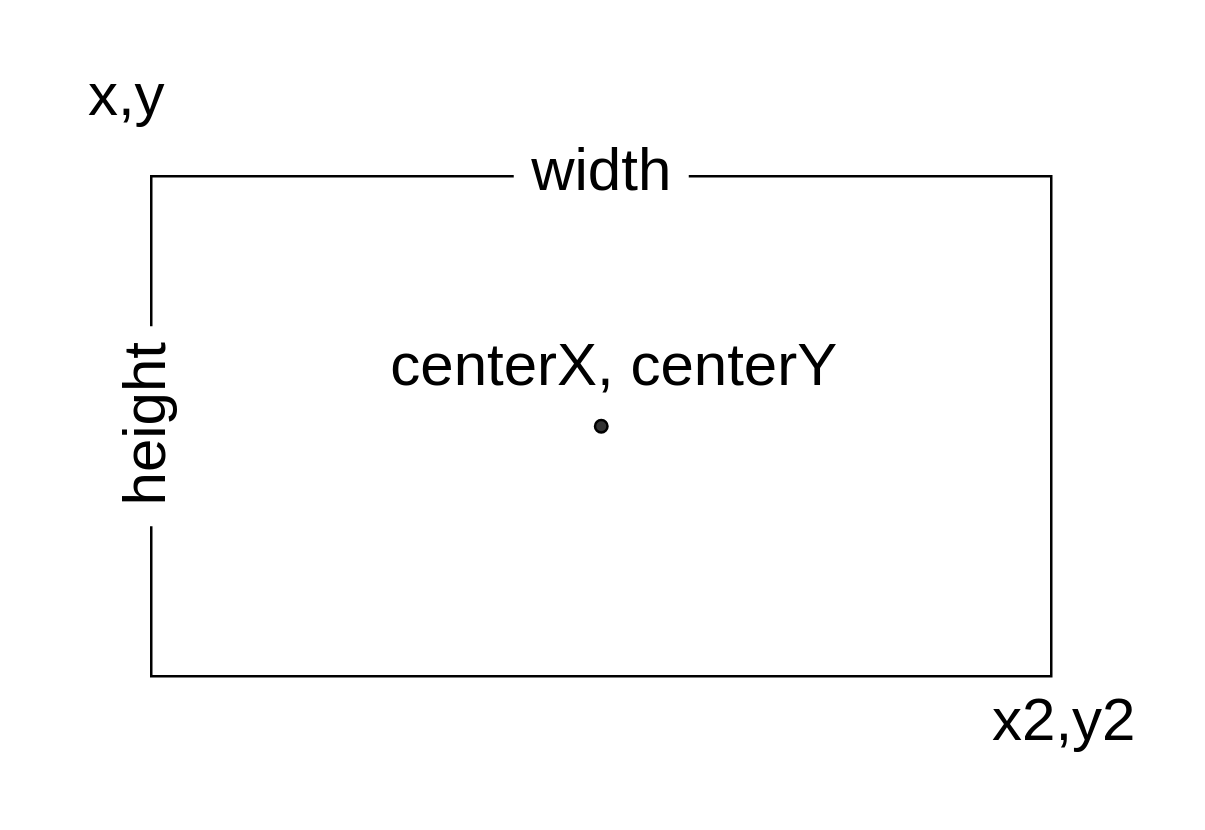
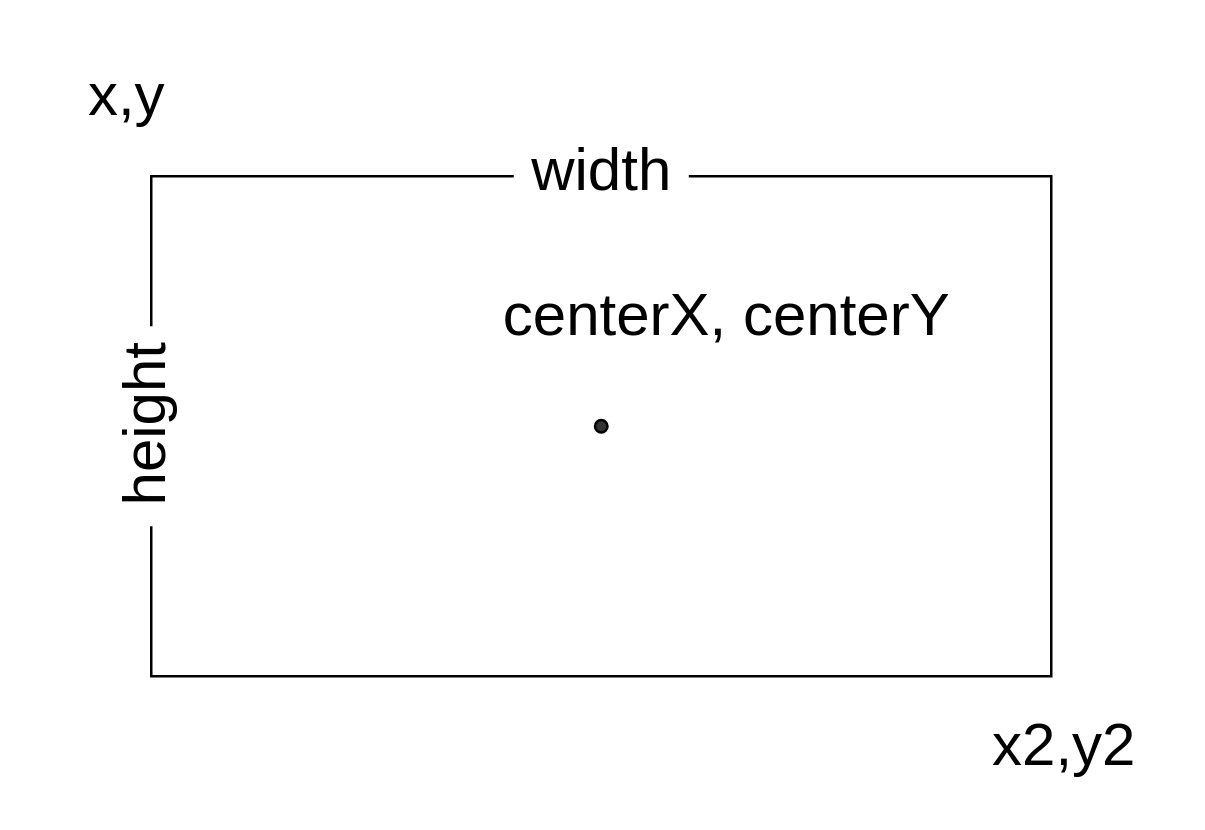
node "centerX, centerY": moved (614, 370) -> (726, 320)
node "x2,y2": moved (1064, 726) -> (1064, 751)
